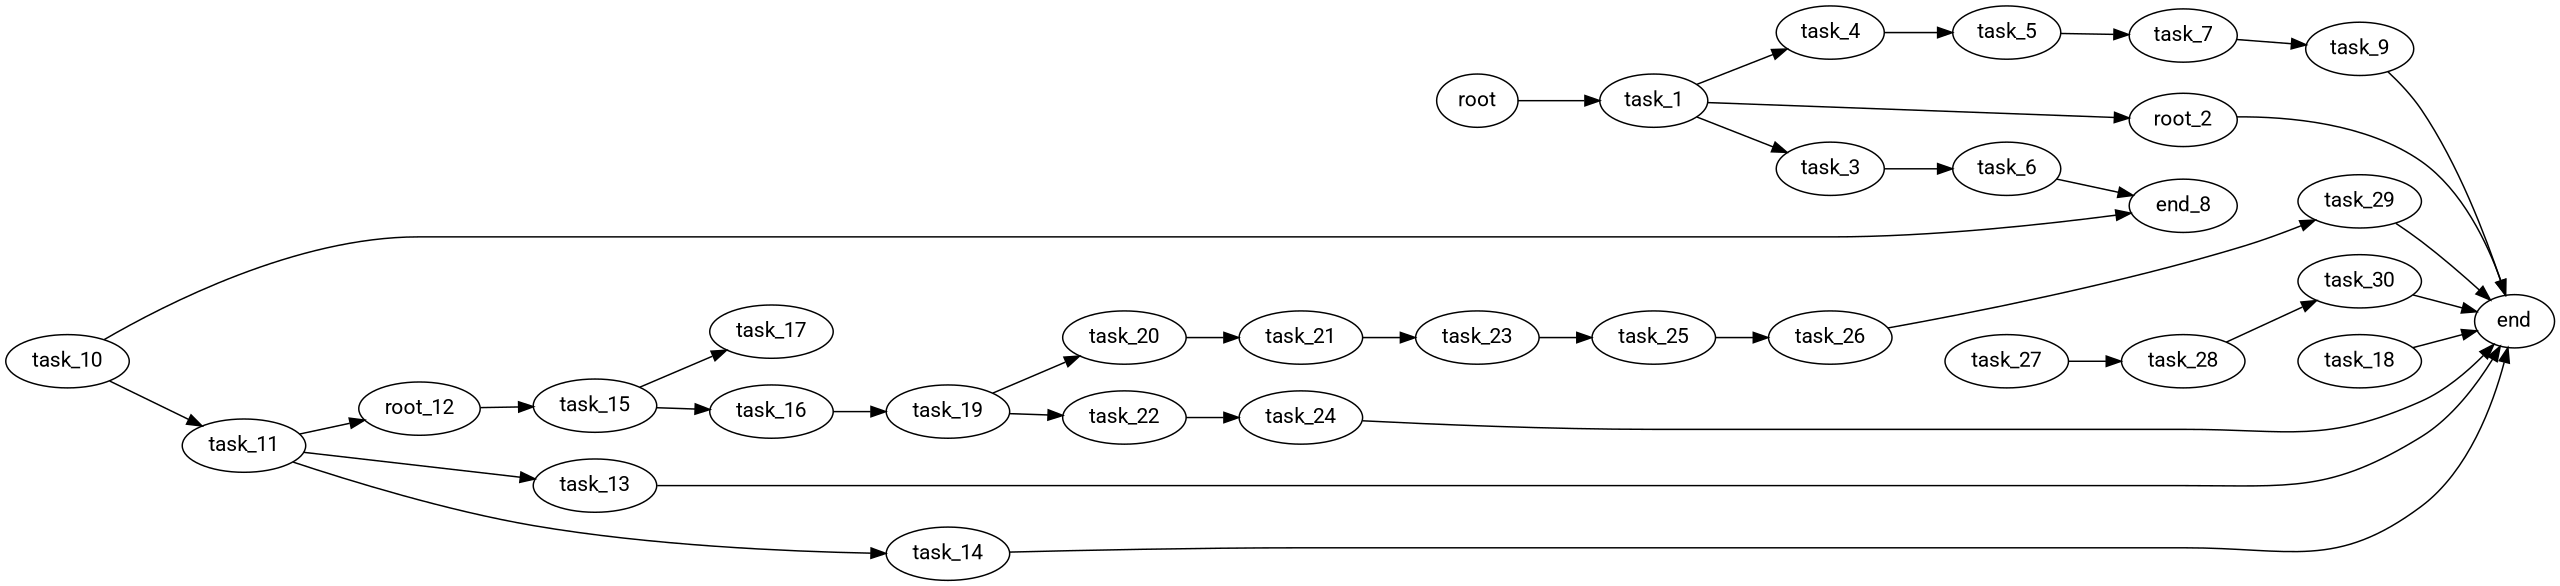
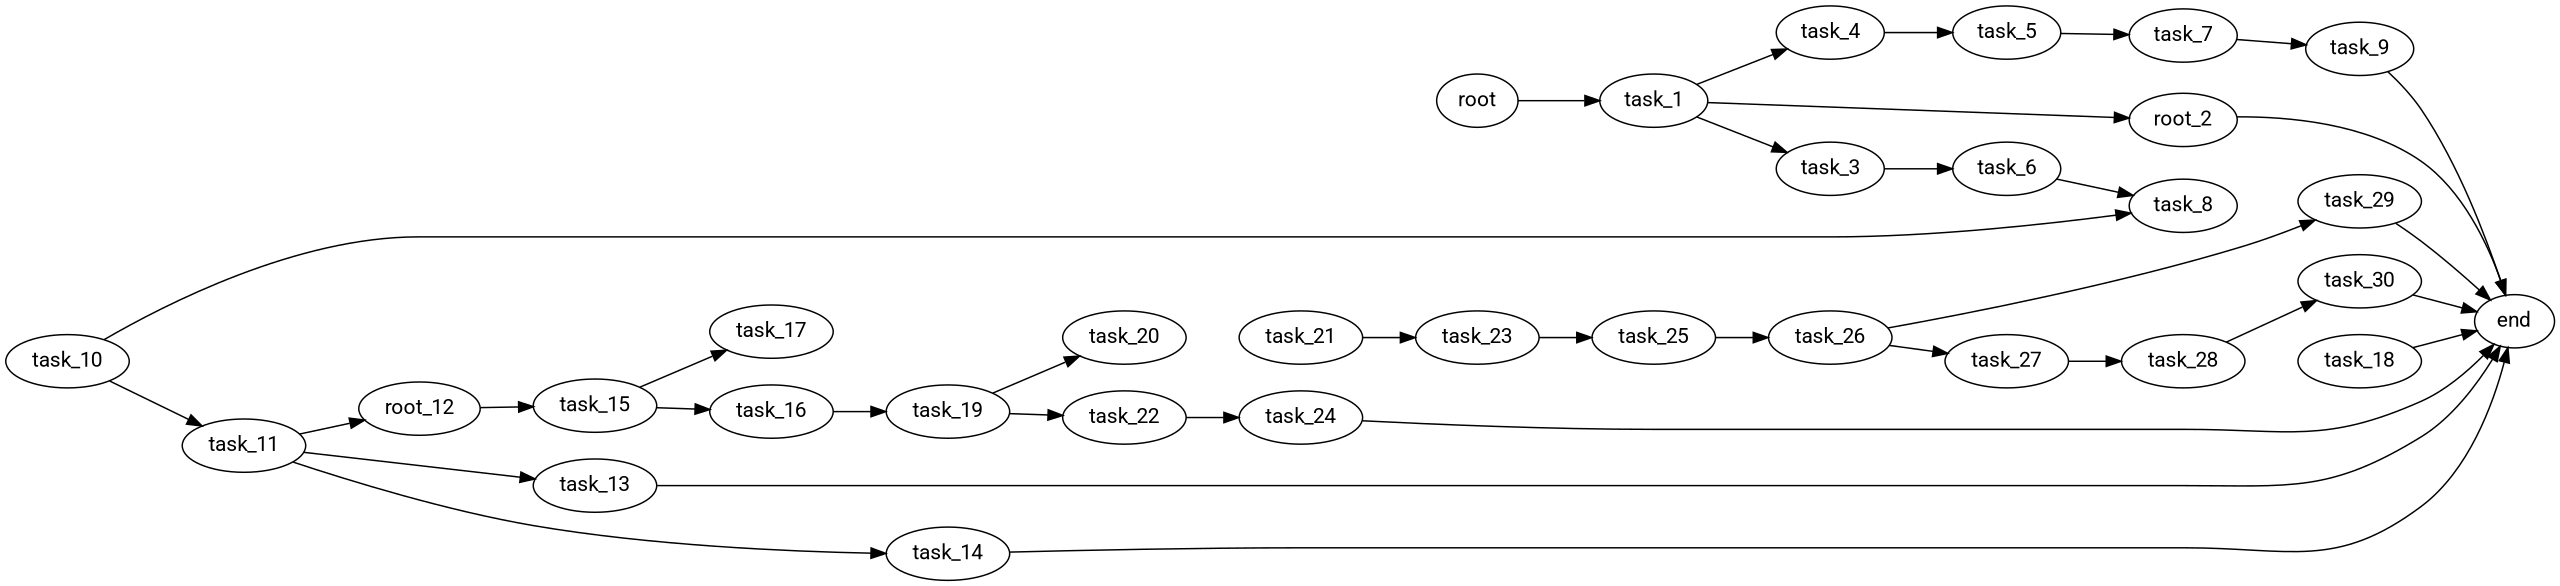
node "end_8": label "end_8" -> "task_8"
edge "task_20" -> "task_21": removed
edge "task_26" -> "task_27": added
